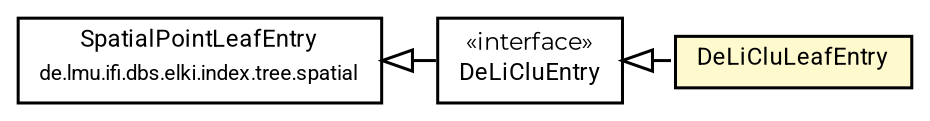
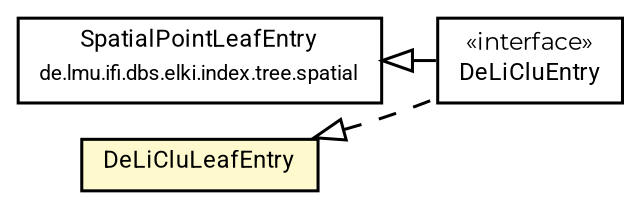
edge "DeLiCluLeafEntry" -> "DeLiCluEntry": reversed
